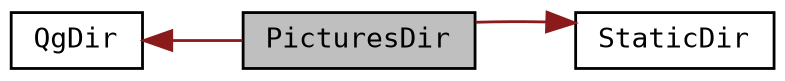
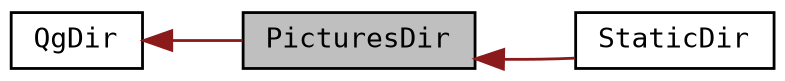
edge "PicturesDir" -> "StaticDir": reversed
